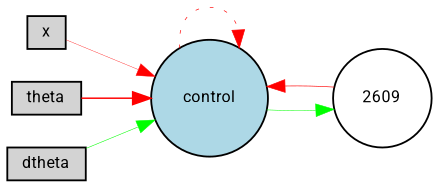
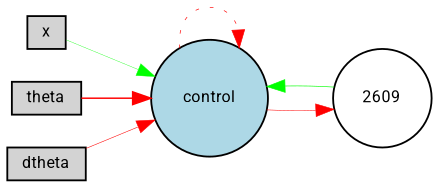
edge "x" -> "control": color red -> green
edge "2609" -> "control": color red -> green
edge "control" -> "2609": color green -> red
edge "dtheta" -> "control": color green -> red
